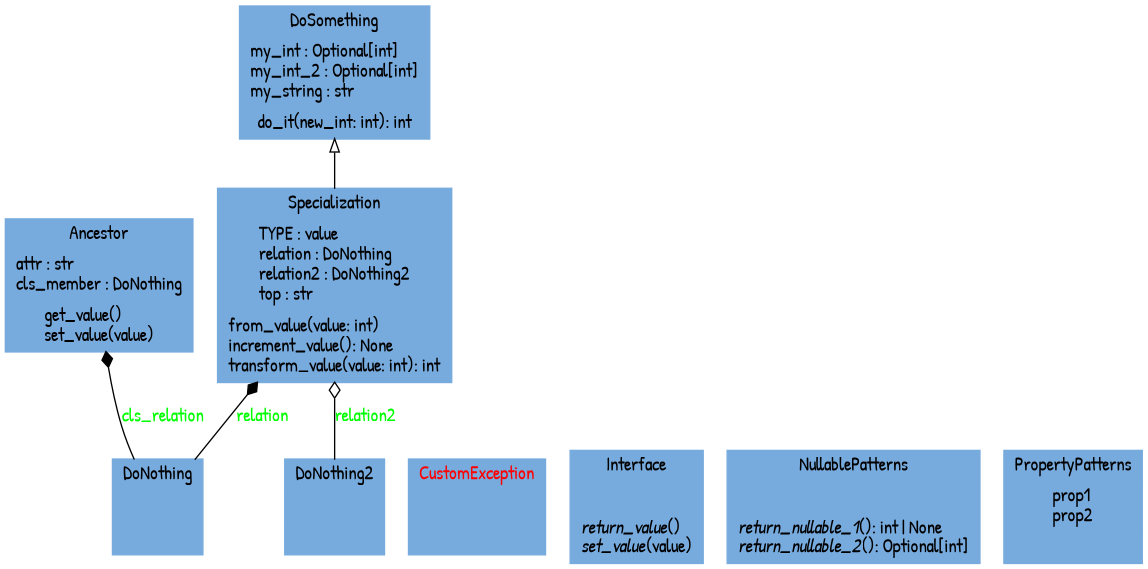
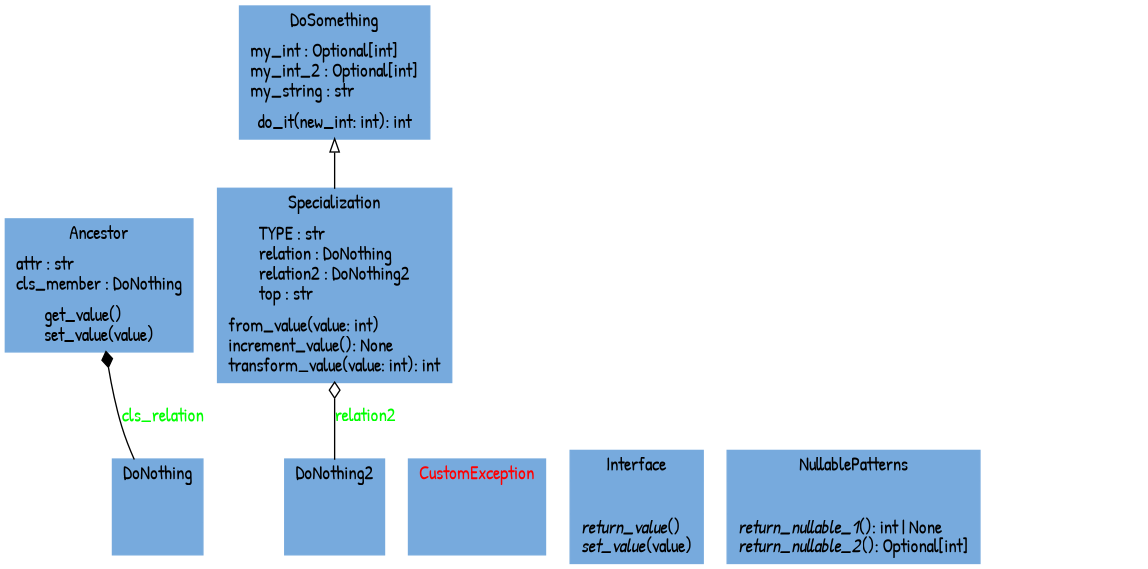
node "Specialization": text "TYPE : value" -> "TYPE : str"
edge "DoNothing" -> "Specialization": removed, label "relation"
node "PropertyPatterns": removed
